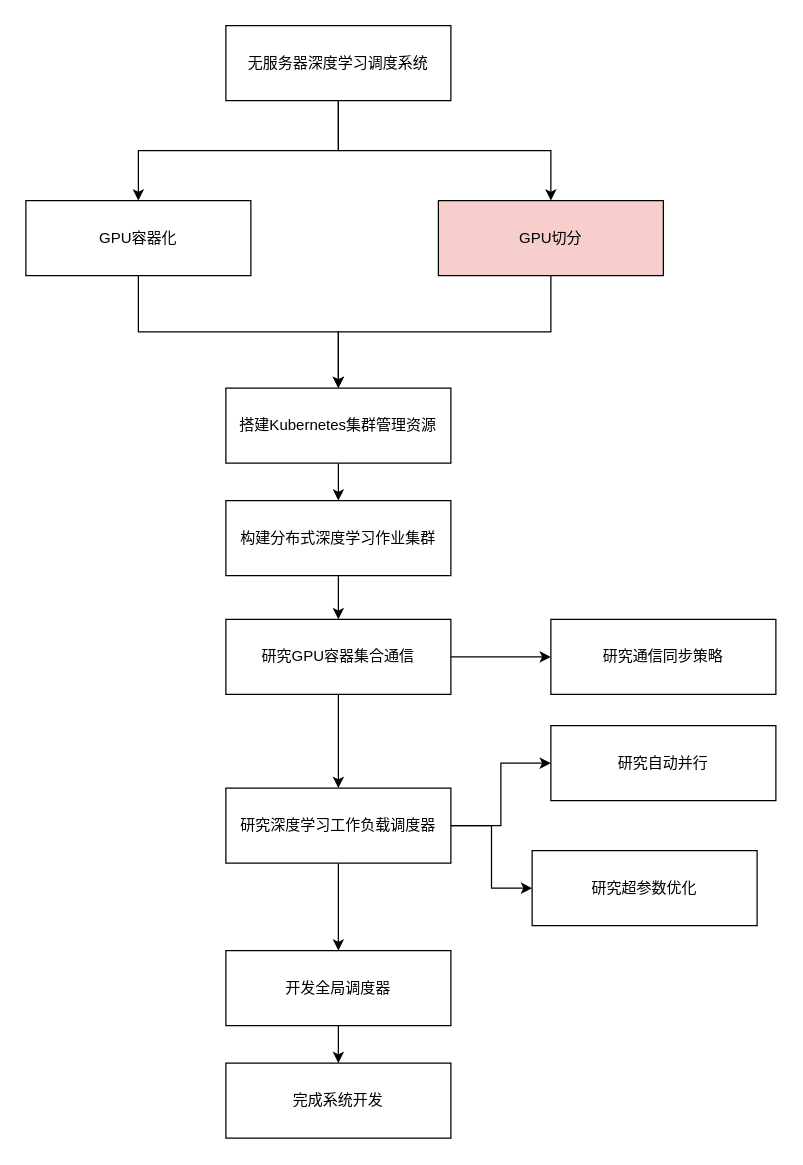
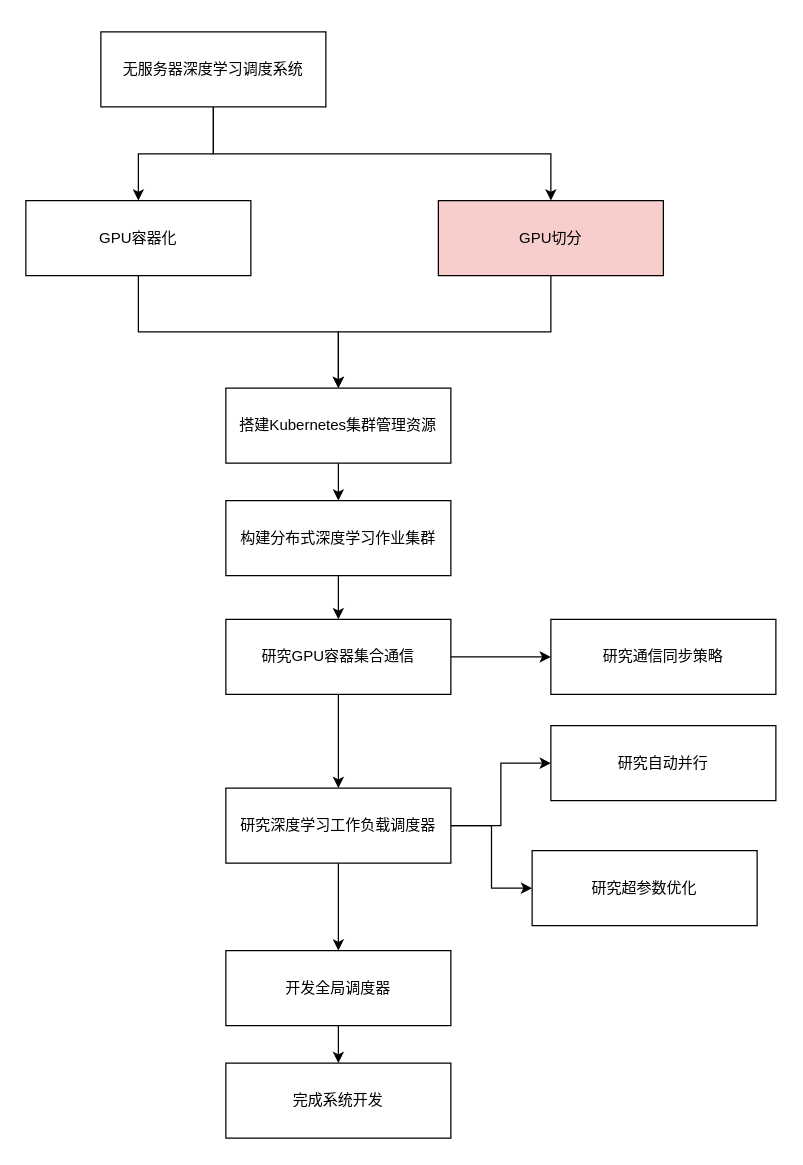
node "无服务器深度学习调度系统": moved (338, 63) -> (213, 69)
